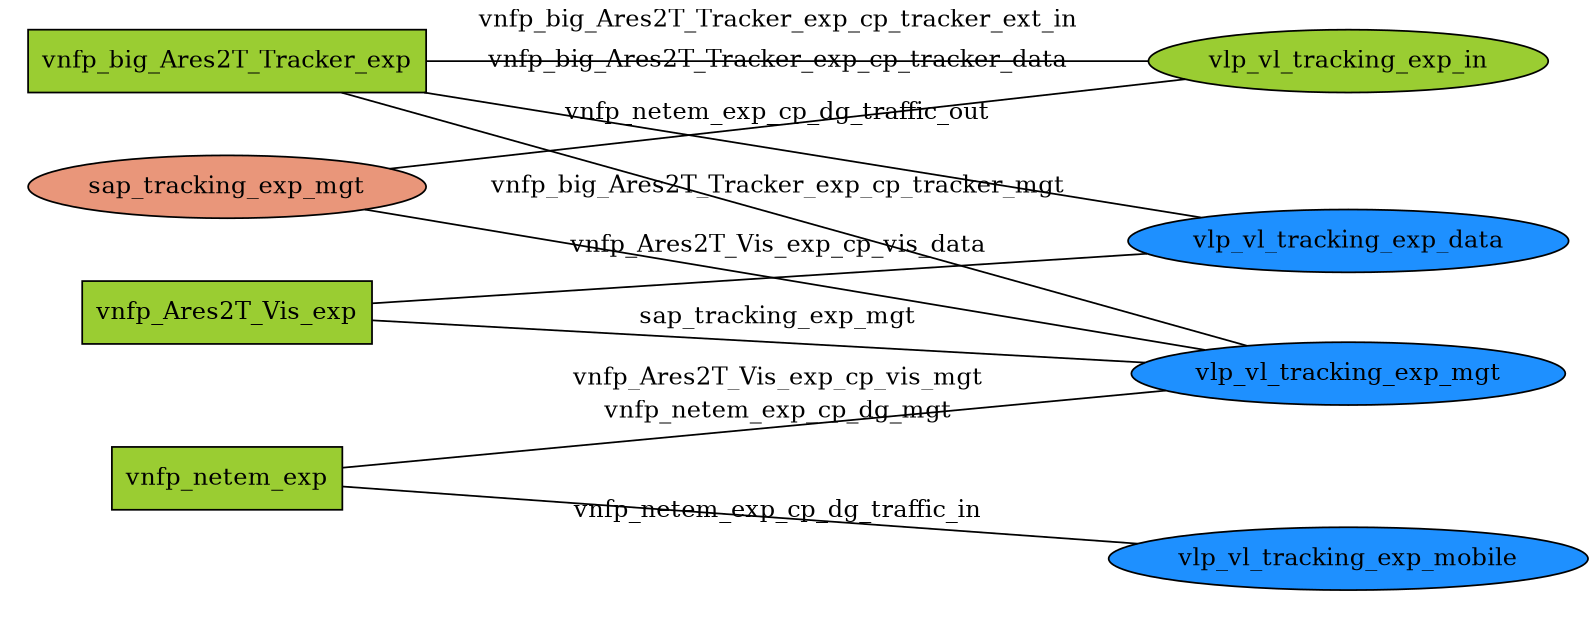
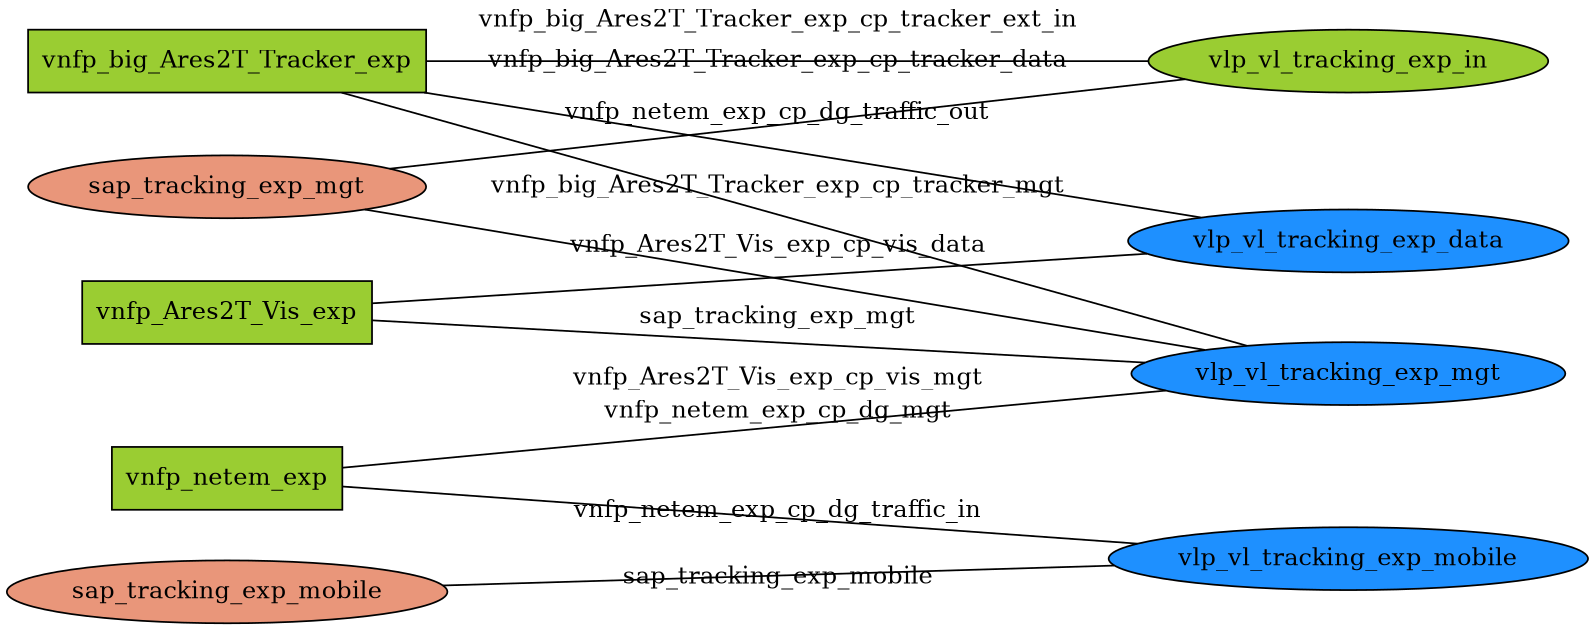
node "sap_tracking_exp_mobile": added
